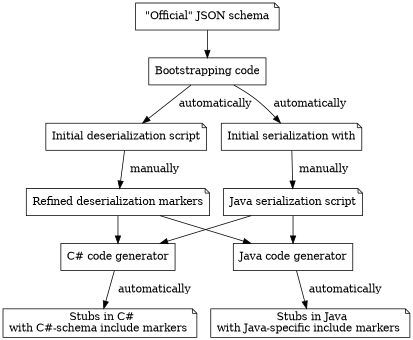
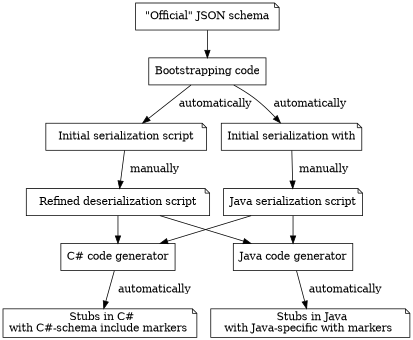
node "Initial deserialization script": label "Initial deserialization script" -> "Initial serialization script"
node "Refined deserialization markers": label "Refined deserialization markers" -> "Refined deserialization script"
node "Stubs in Java": text "with Java-specific include markers" -> "with Java-specific with markers"
